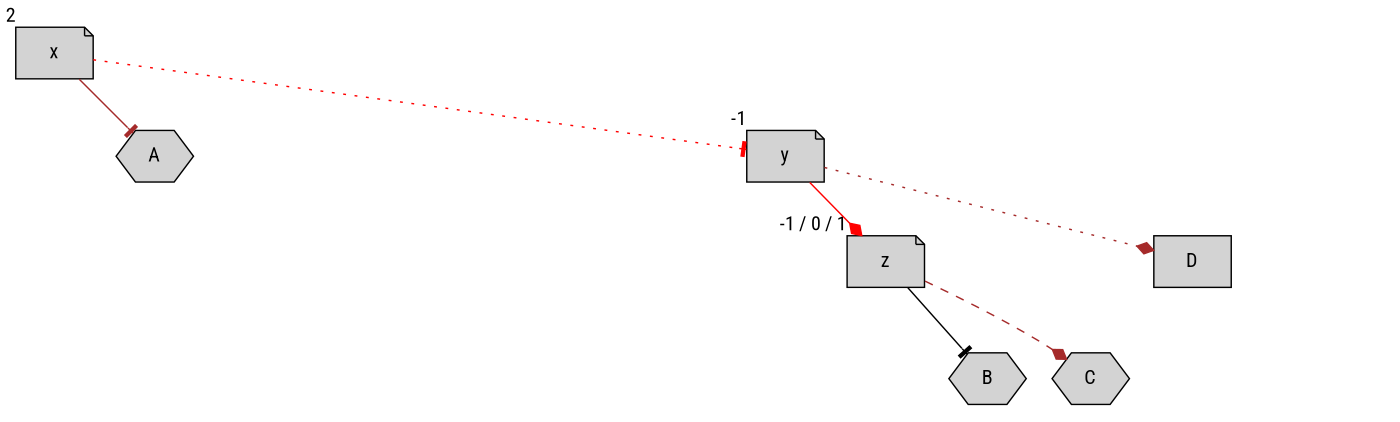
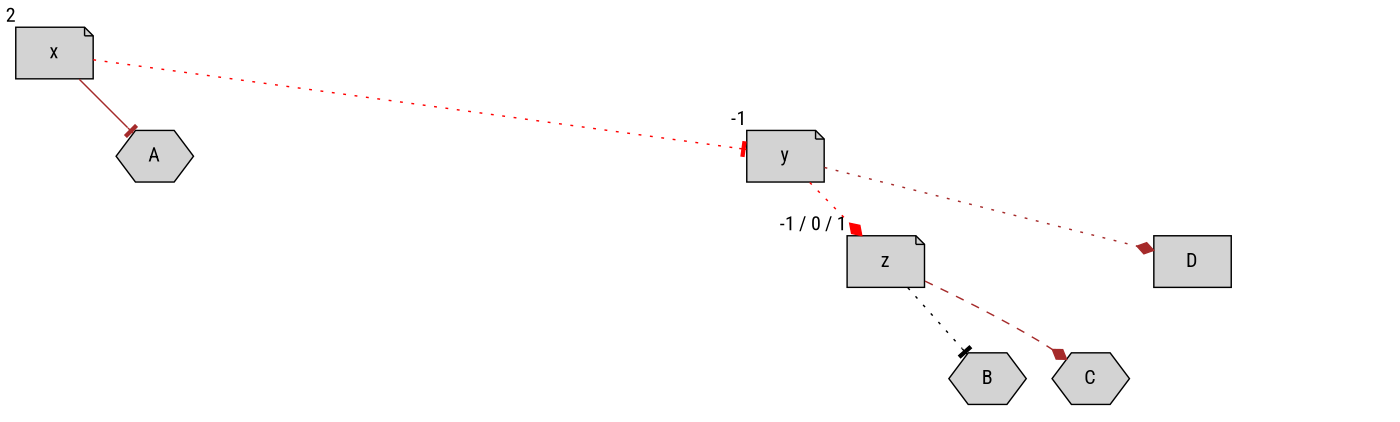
edge "y -1" -> "z -1 / 0 / 1": style solid -> dotted
edge "z -1 / 0 / 1" -> "B": style solid -> dotted
